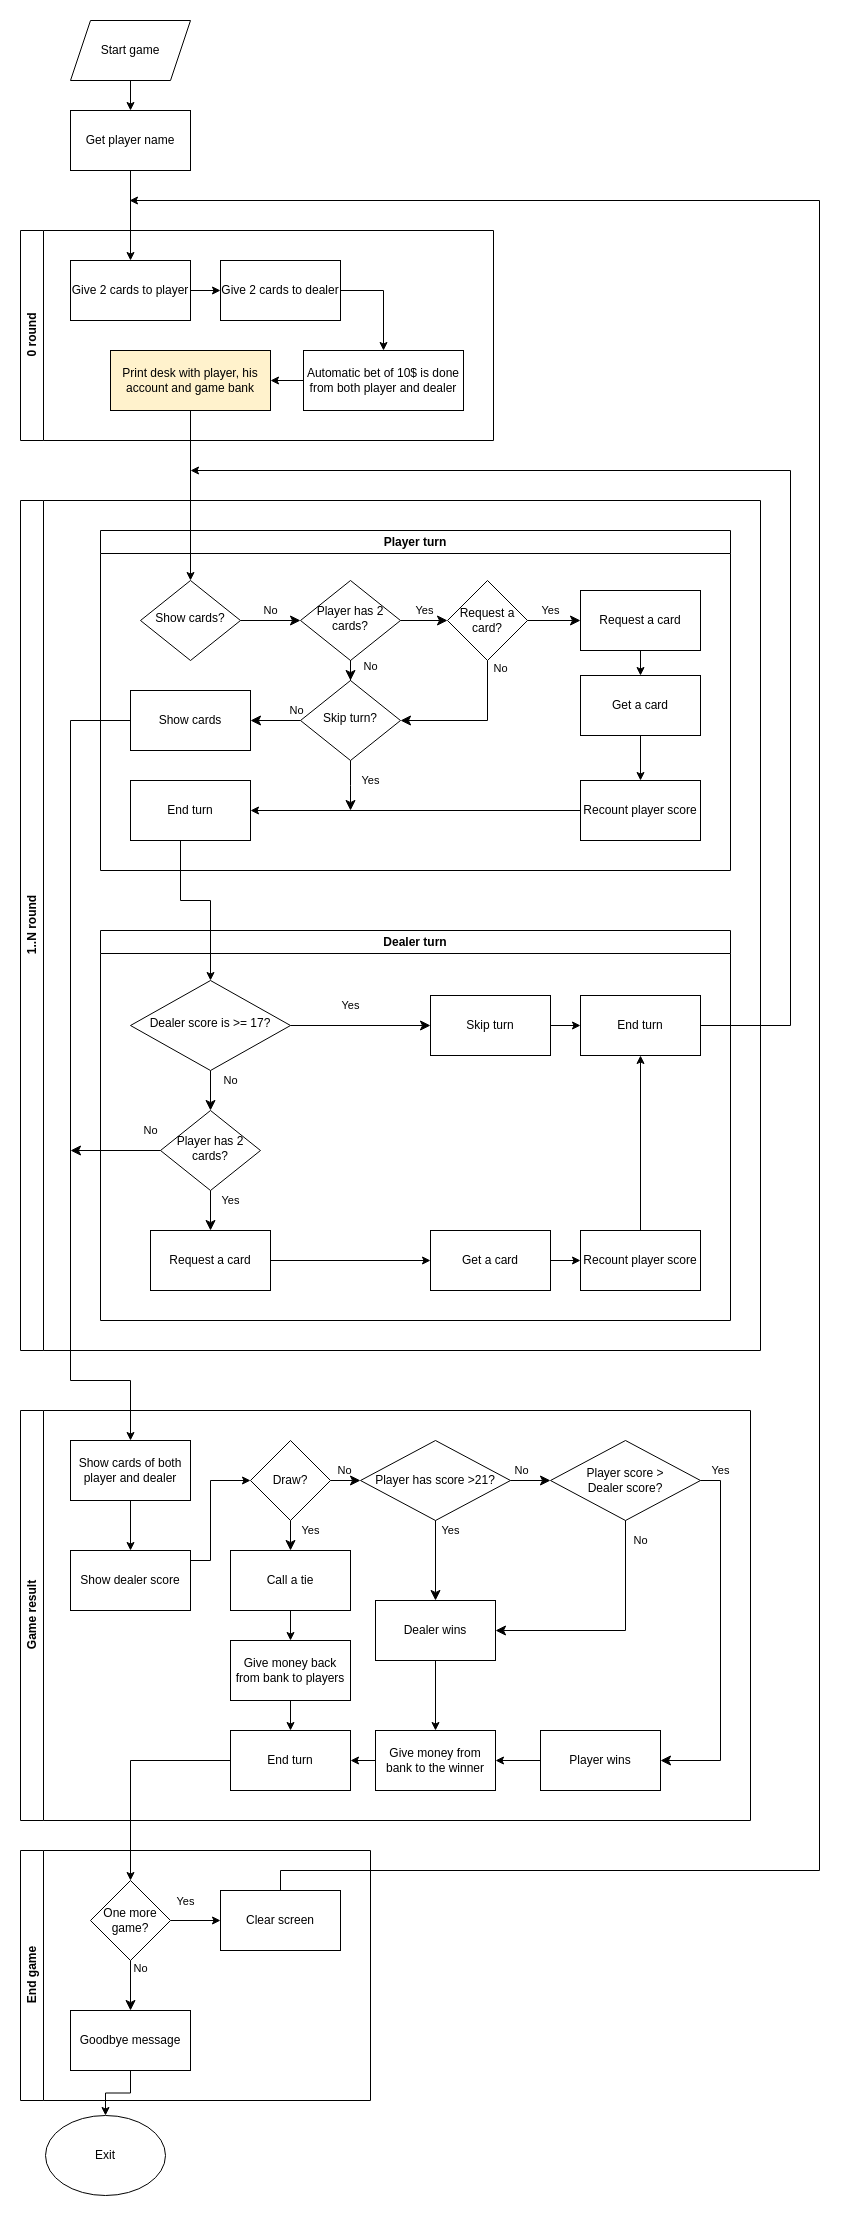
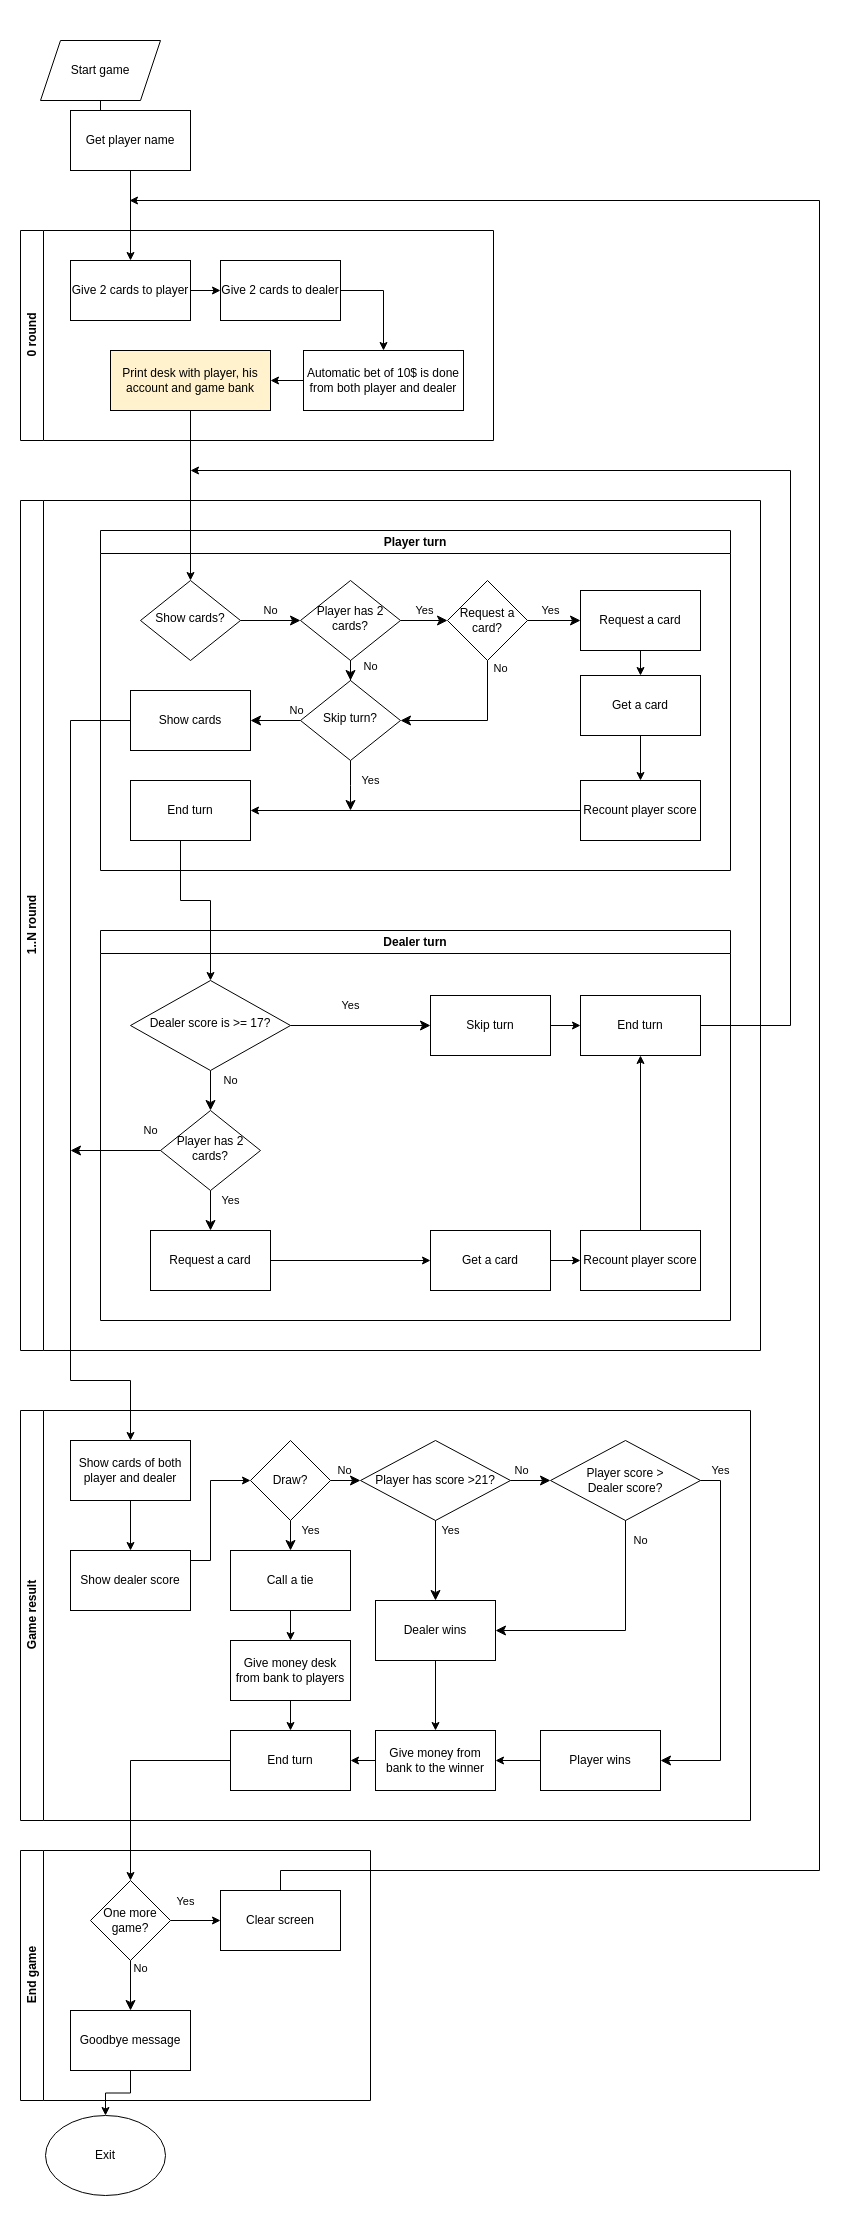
node "Start game": moved (131, 51) -> (101, 71)
node "Give money back from bank to players": label "Give money back from bank to players" -> "Give money desk from bank to players"
